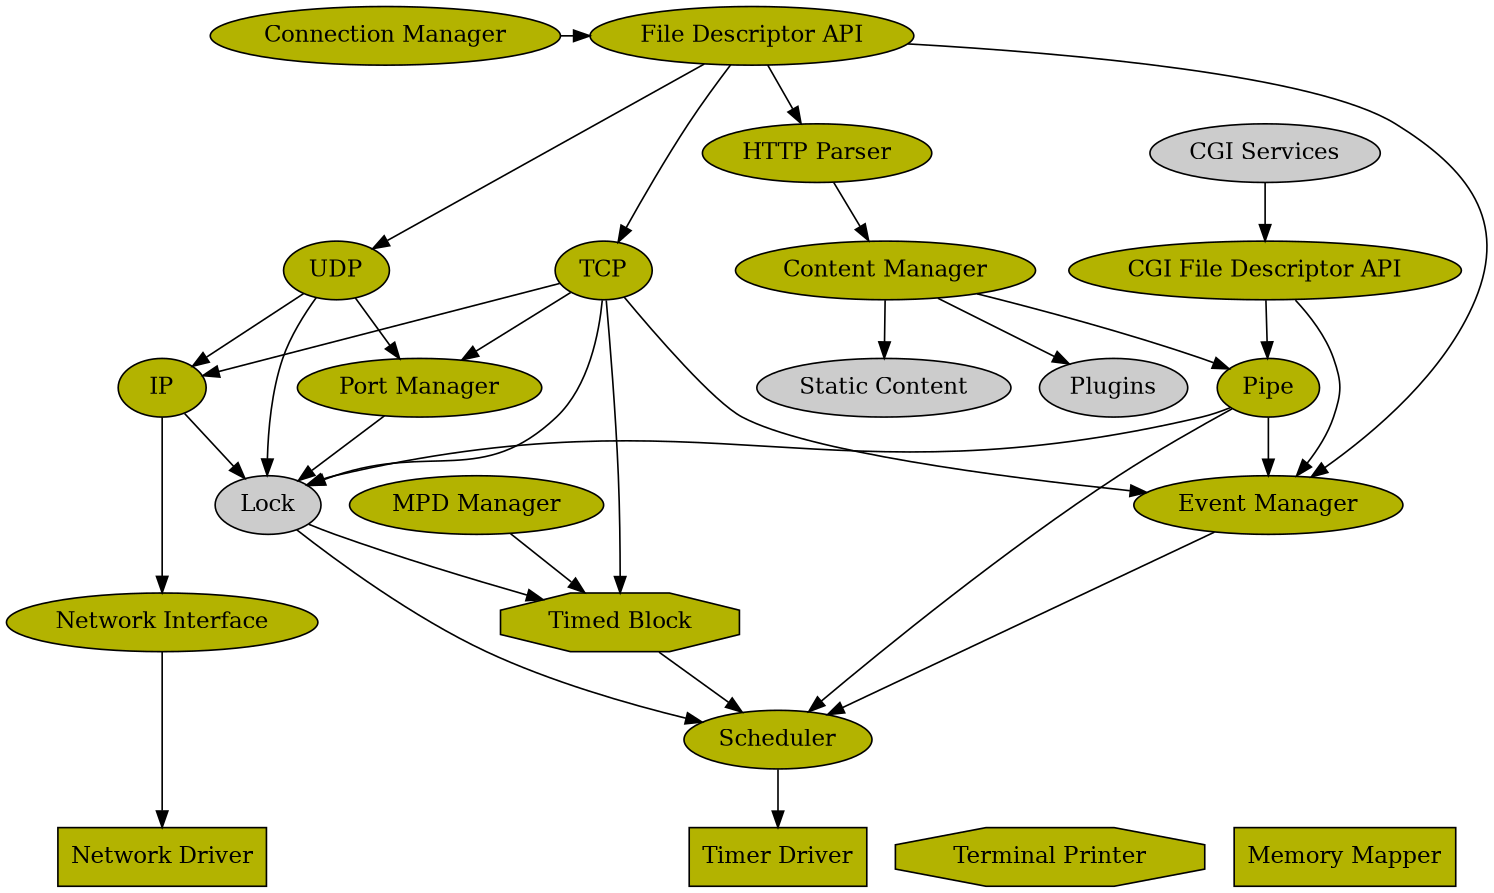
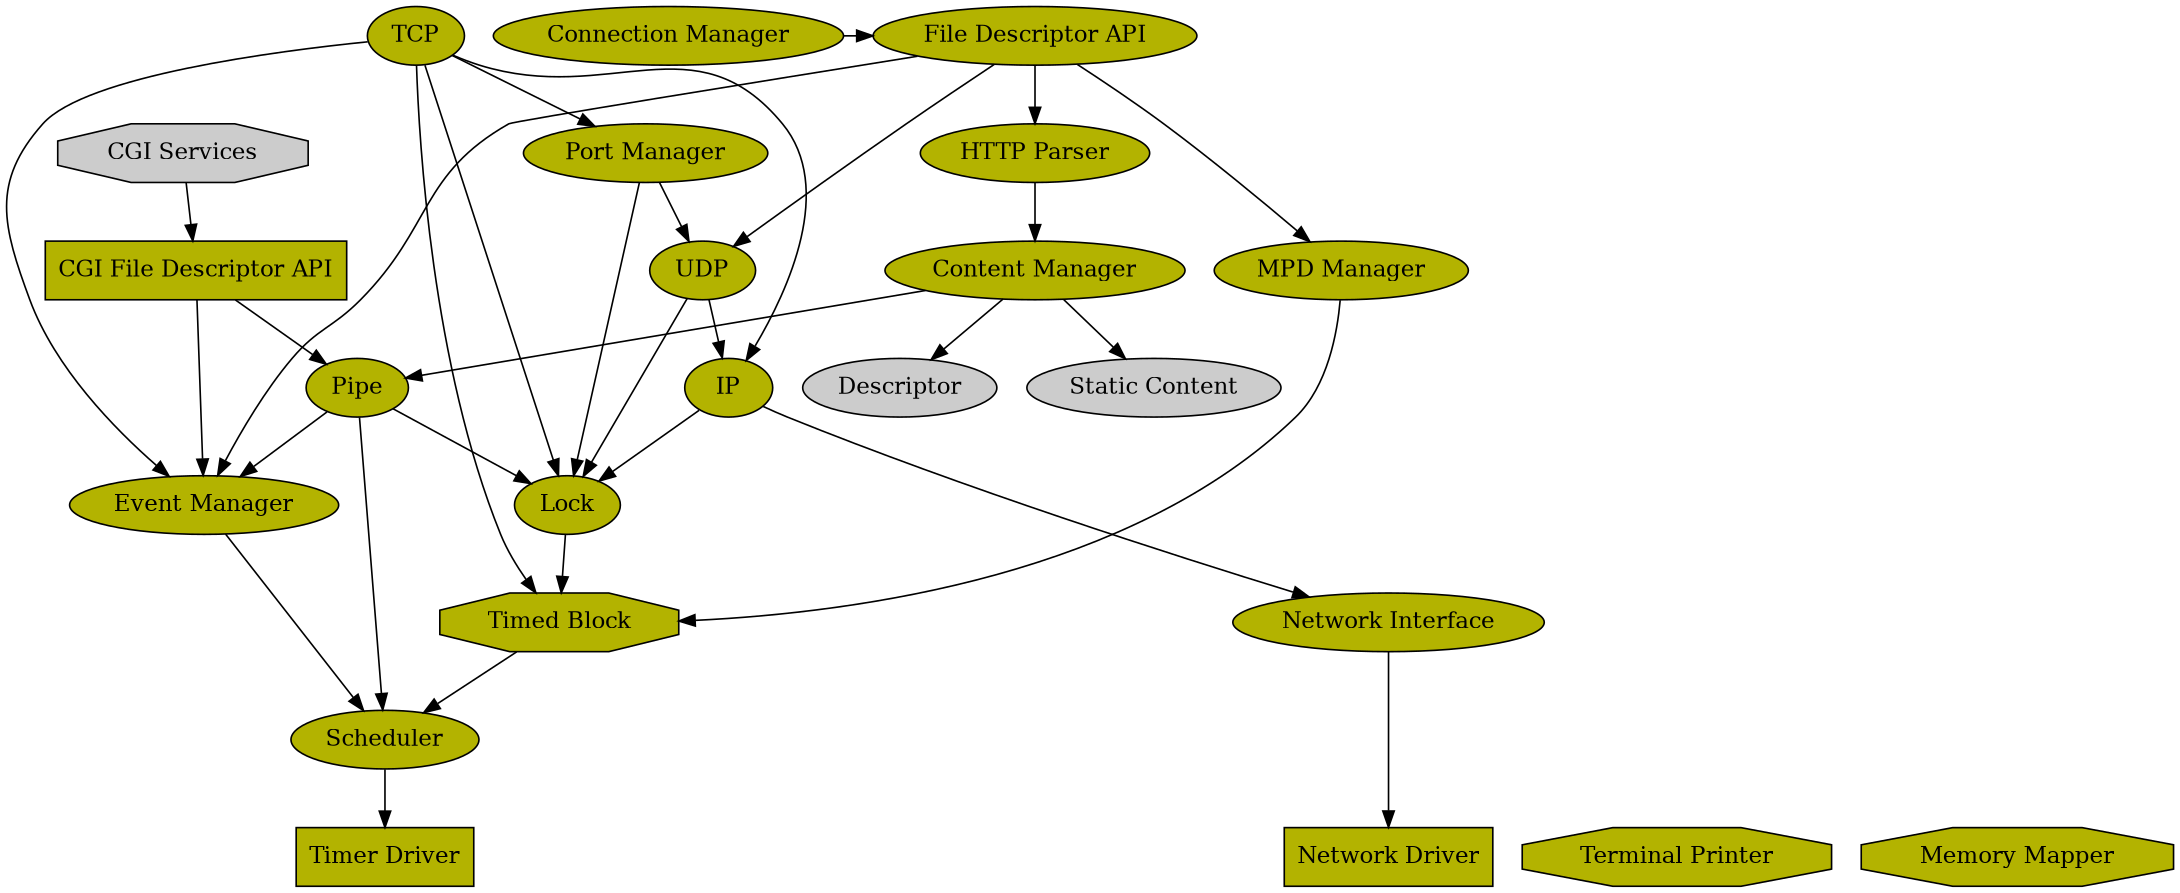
edge "File Descriptor API" -> "TCP": now "File Descriptor API" -> "MPD Manager"
node "CGI Services": shape ellipse -> octagon
node "CGI File Descriptor API": shape ellipse -> box
edge "UDP" -> "Port Manager": reversed
node "Plugins": label "Plugins" -> "Descriptor"
node "Lock": fillcolor #cccccc -> #b3b300
edge "Lock" -> "Scheduler": removed
node "Memory Mapper": shape box -> octagon
